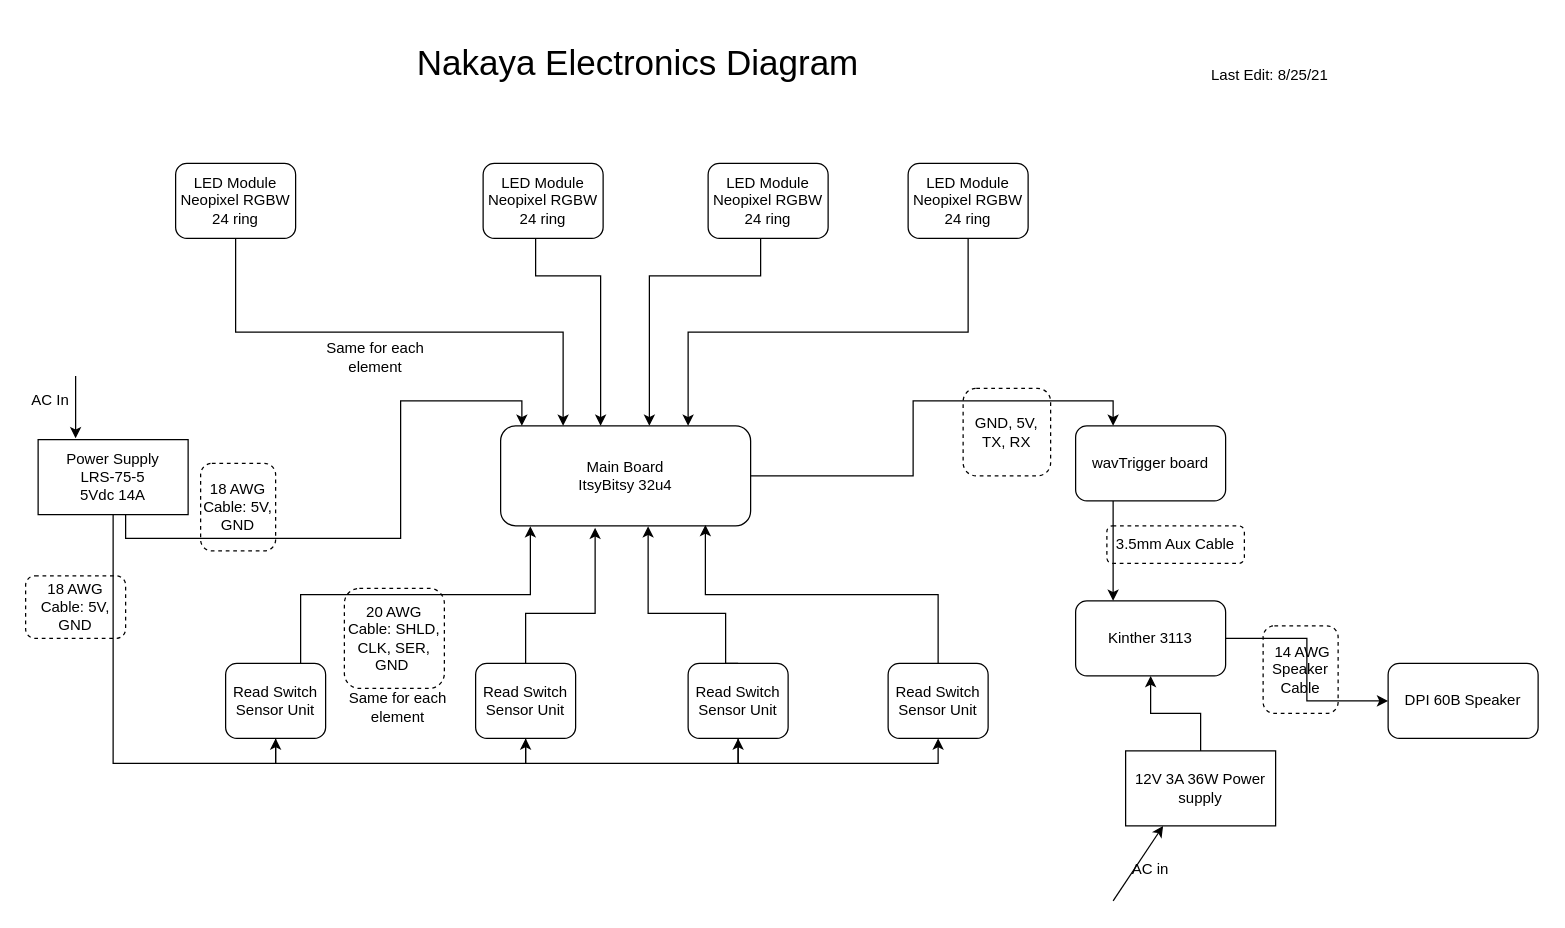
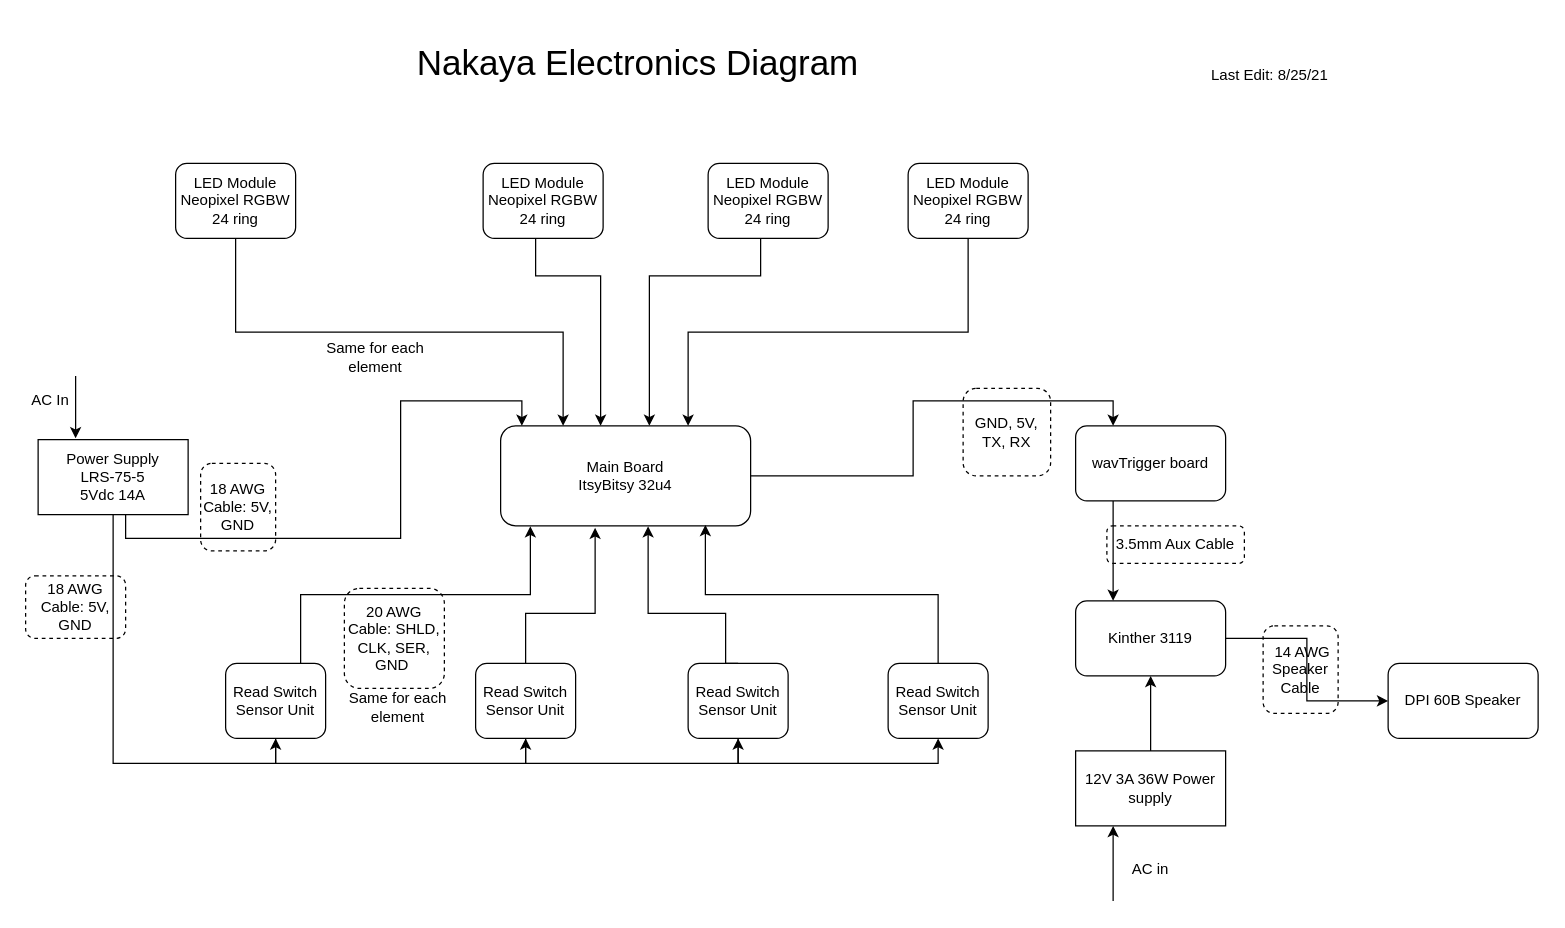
node "Kinther 3113": label "Kinther 3113" -> "Kinther 3119"
node "12V 3A 36W Power supply": moved (1201, 788) -> (1151, 788)
